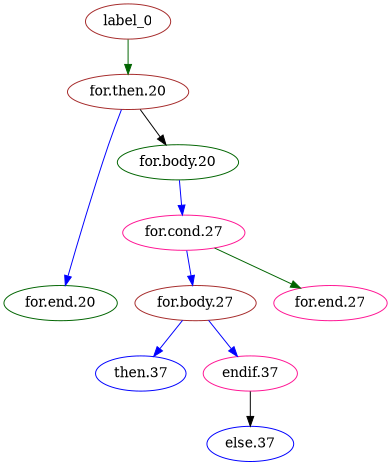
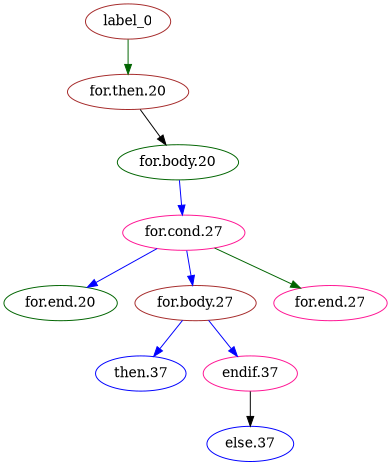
edge "for.then.20" -> "for.end.20": now "for.cond.27" -> "for.end.20"
